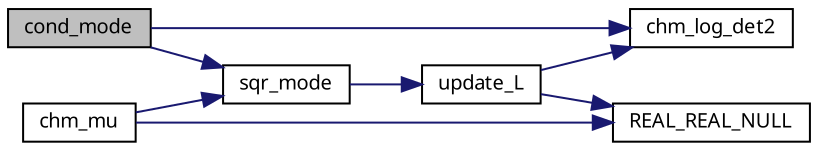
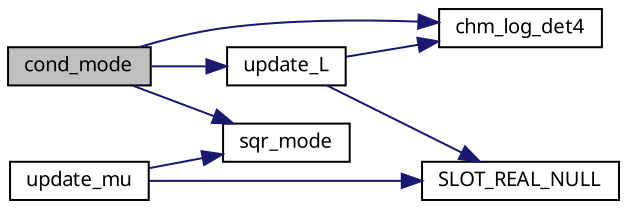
node "chm_log_det2": label "chm_log_det2" -> "chm_log_det4"
edge "sqr_mode" -> "update_L": now "cond_mode" -> "update_L"
node "chm_mu": label "chm_mu" -> "update_mu"
node "REAL_REAL_NULL": label "REAL_REAL_NULL" -> "SLOT_REAL_NULL"
